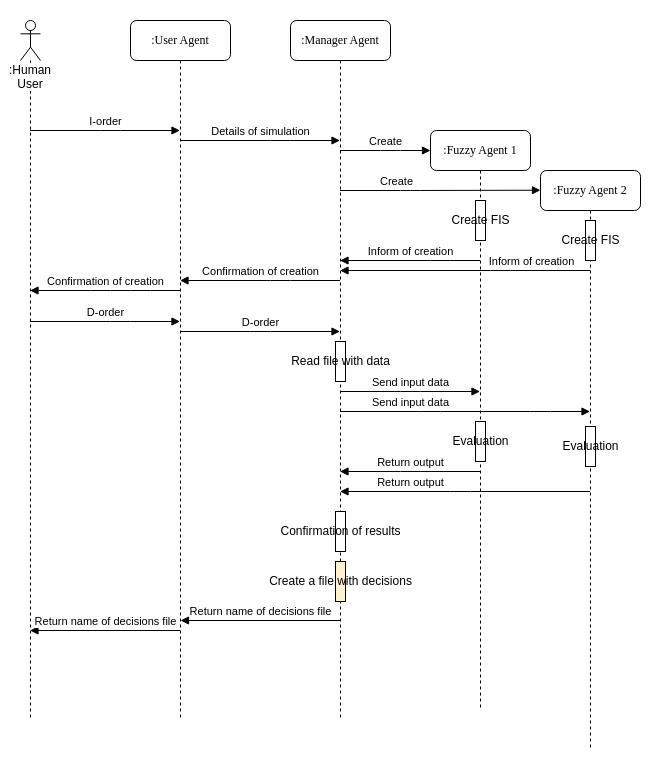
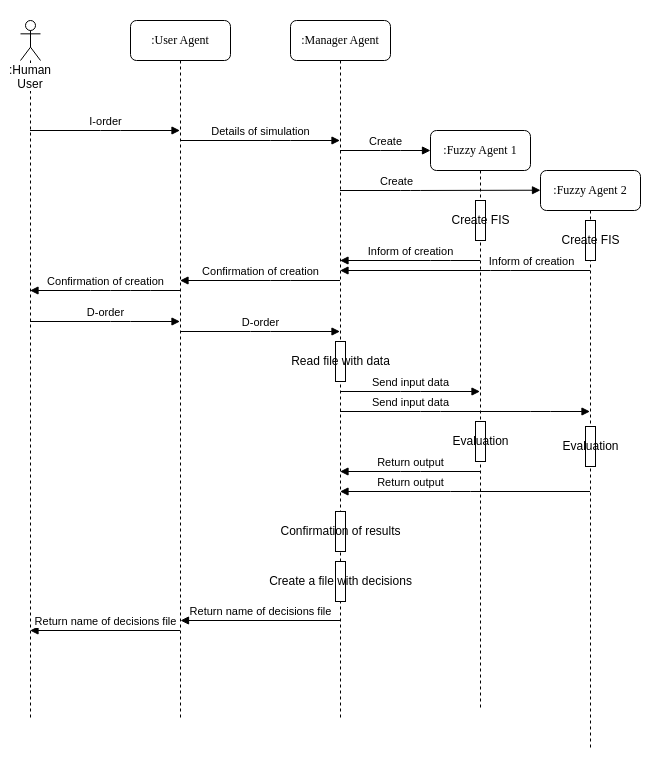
node "Create a file with decisions": fillcolor #fff2cc -> #ffffff
